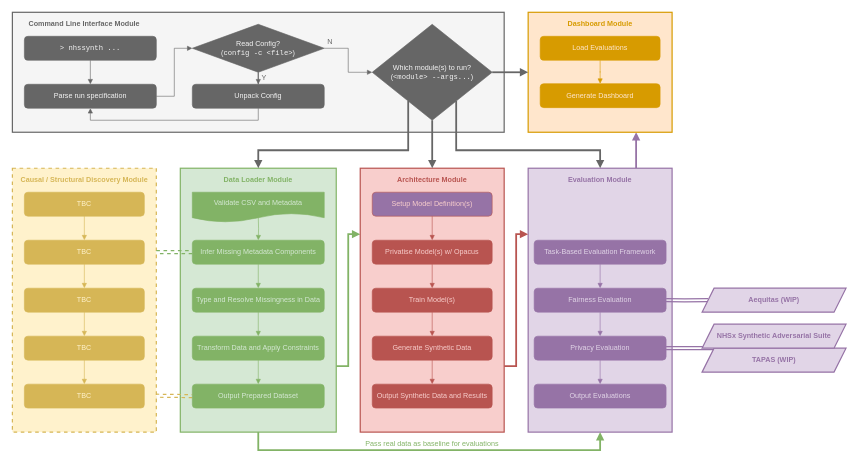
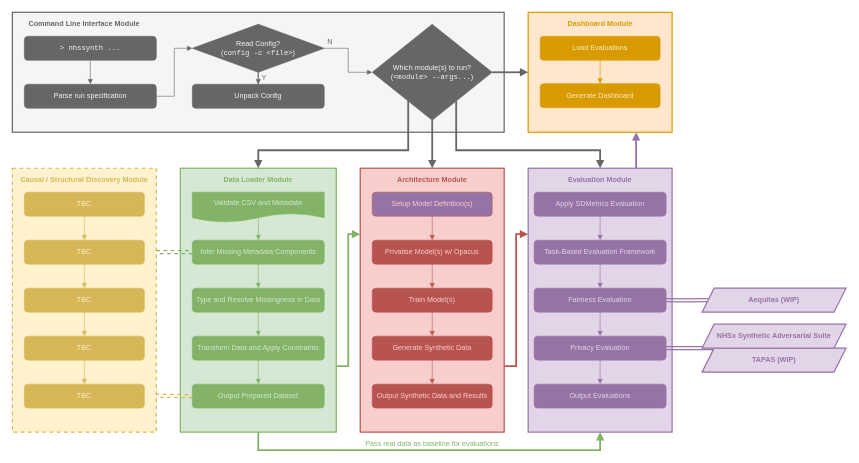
edge "Unpack Config" -> "Parse run specification": removed
node "Apply SDMetrics Evaluation": added
edge "Apply SDMetrics Evaluation" -> "Task-Based Evaluation Framework": added
